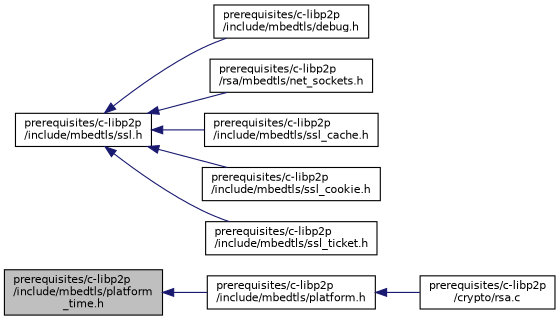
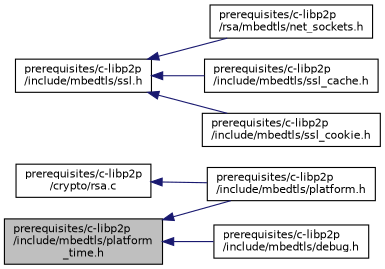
edge "prerequisites/c-libp2p /include/mbedtls/debug.h" -> "prerequisites/c-libp2p /include/mbedtls/ssl.h": now "prerequisites/c-libp2p /include/mbedtls/debug.h" -> "prerequisites/c-libp2p /include/mbedtls/platform _time.h"
node "prerequisites/c-libp2p /include/mbedtls/ssl_ticket.h": removed
edge "prerequisites/c-libp2p /crypto/rsa.c" -> "prerequisites/c-libp2p /include/mbedtls/platform.h": reversed
